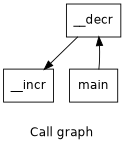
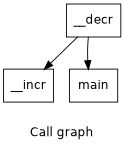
edge "main" -> "__decr": reversed
